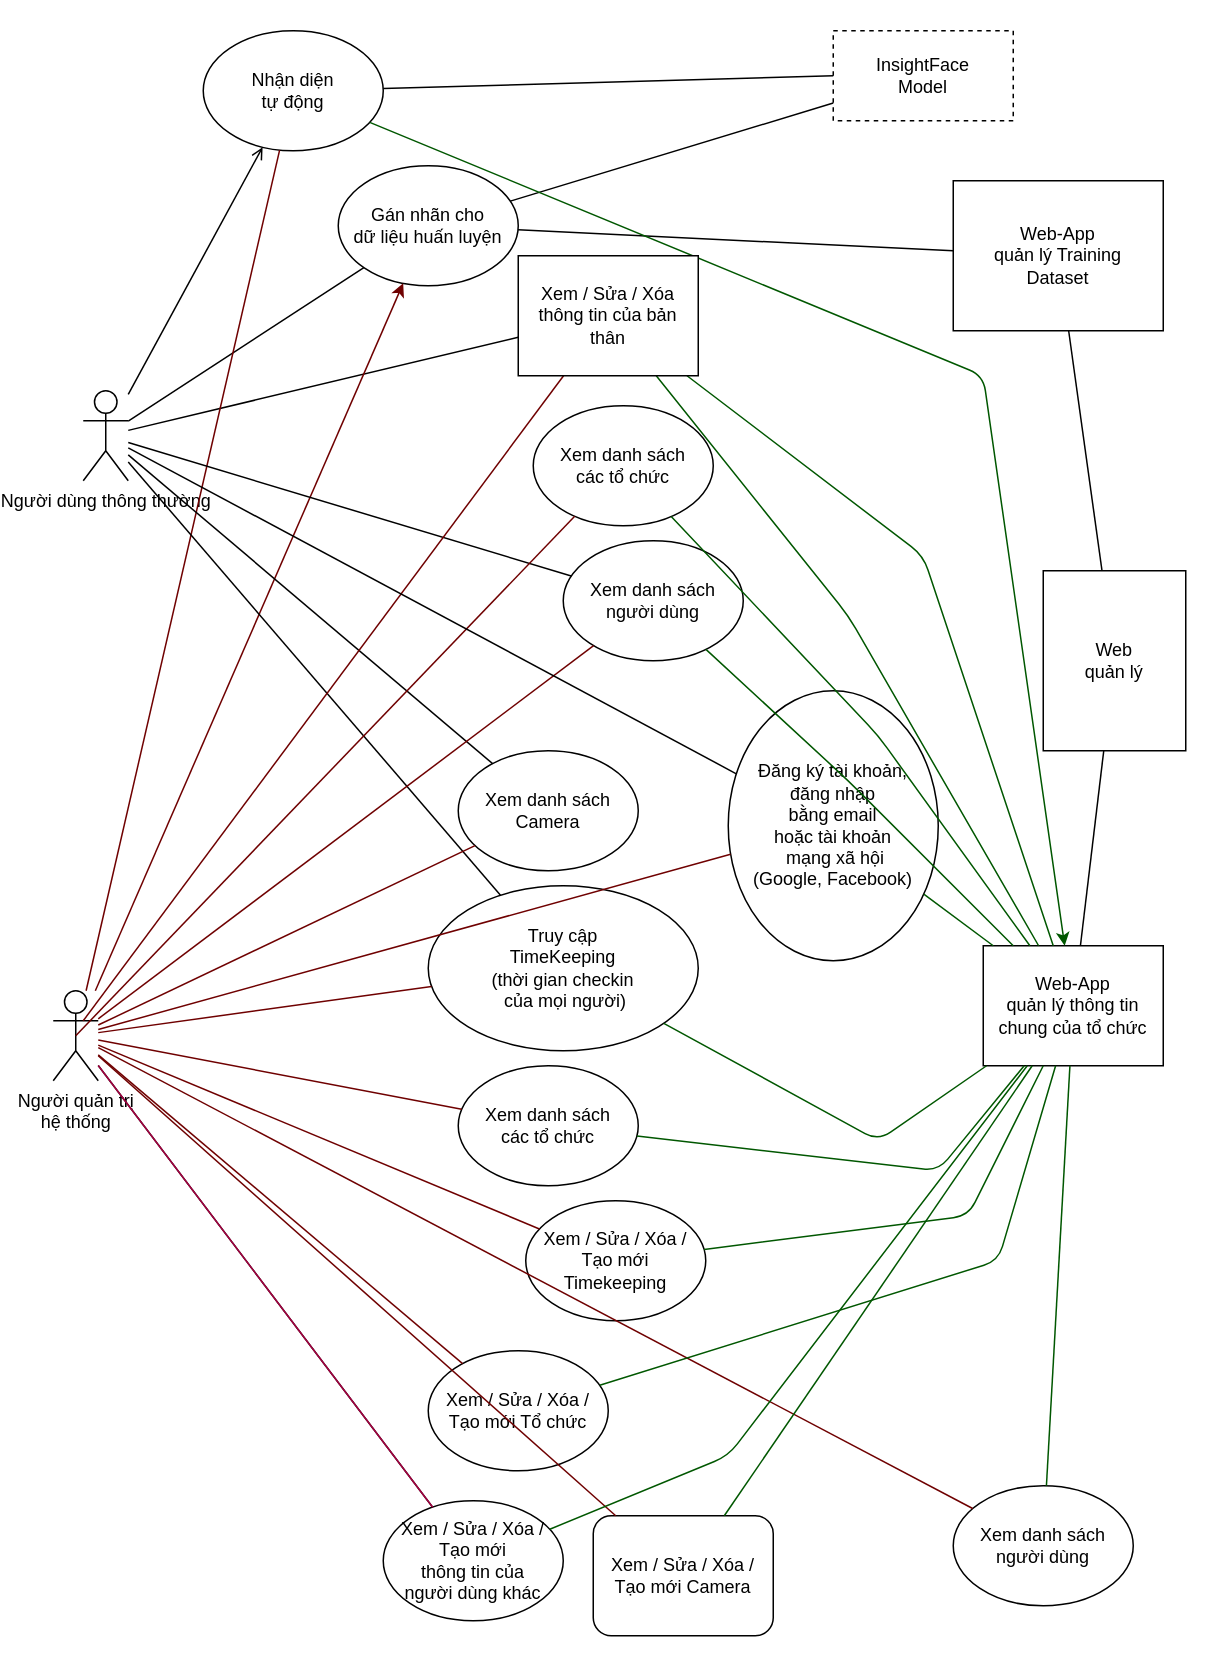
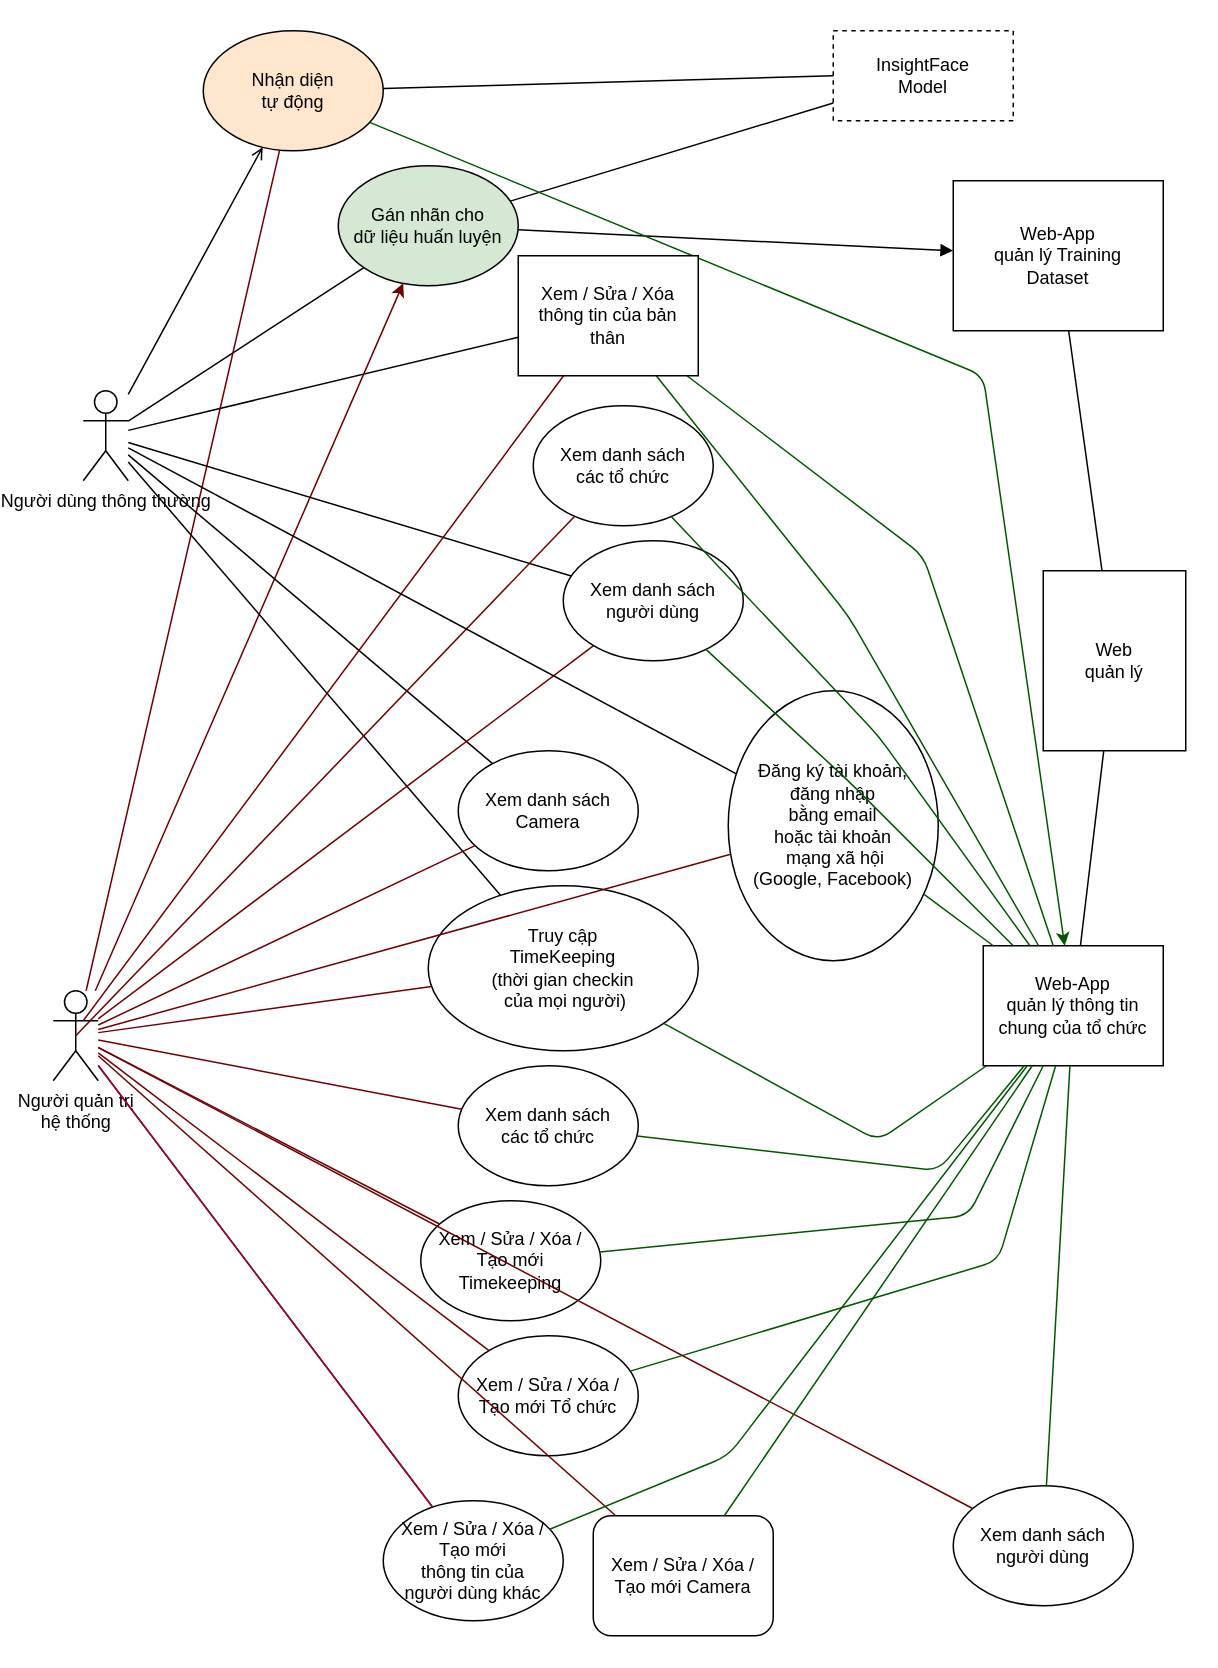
node "Nhận diện tự động": fillcolor #ffffff -> #ffe6cc
node "Gán nhãn cho dữ liệu huấn luyện": fillcolor #ffffff -> #d5e8d4
edge "Gán nhãn cho dữ liệu huấn luyện" -- "Web-App quản lý Training Dataset": arrowhead none -> block
node "Xem / Sửa / Xóa / Tạo mới Timekeeping": moved (616, 1261) -> (511, 1261)
node "Xem / Sửa / Xóa / Tạo mới Tổ chức": moved (518, 1411) -> (548, 1396)
